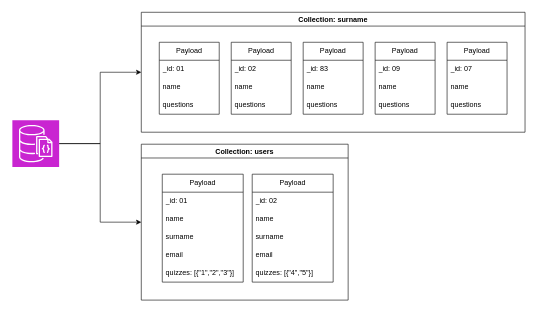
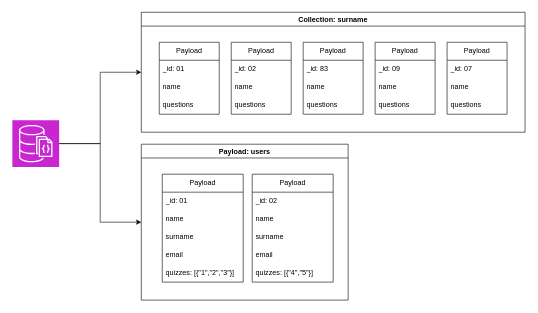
node "Collection: users": label "Collection: users" -> "Payload: users"
